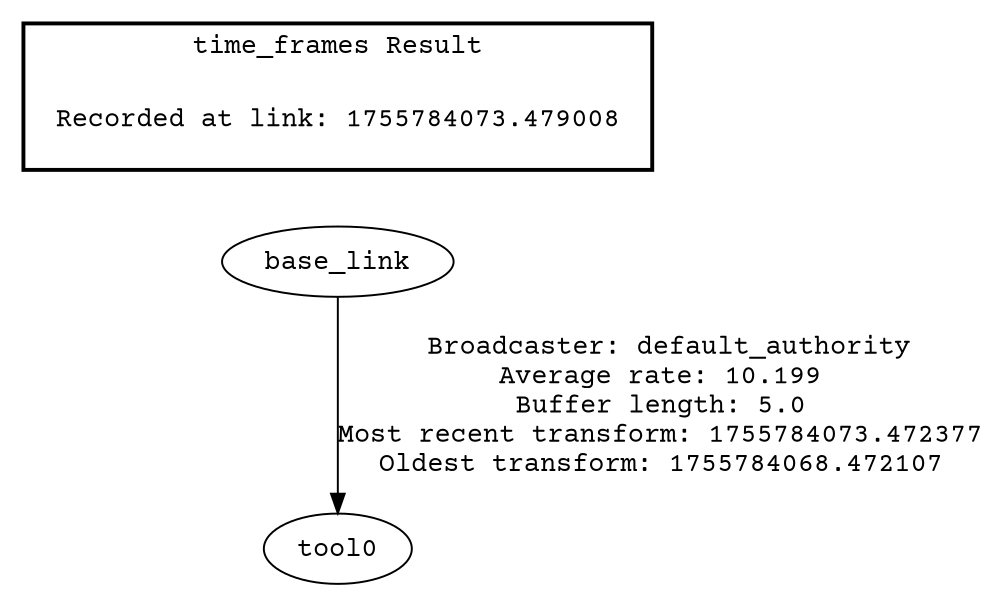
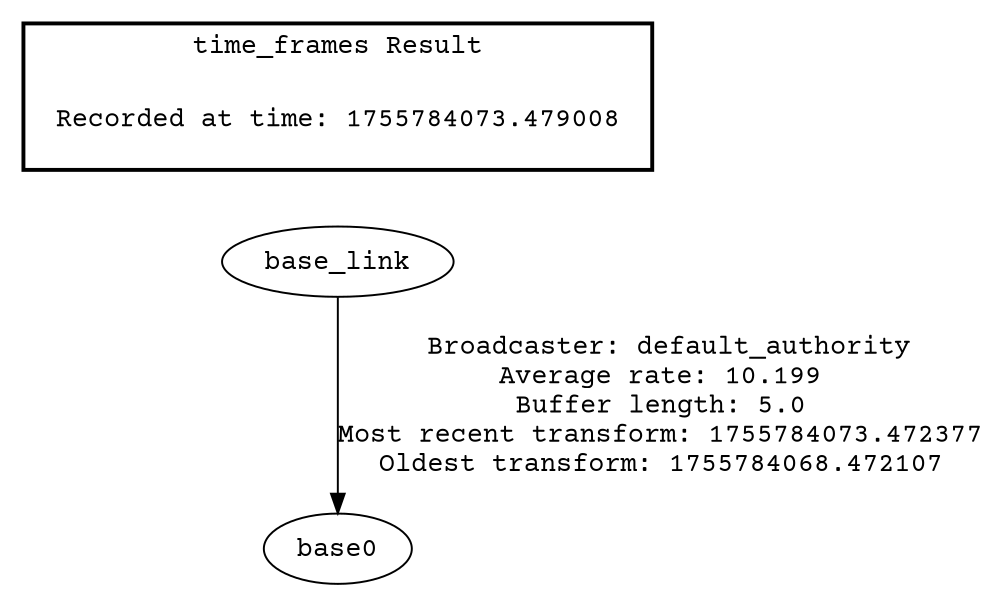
node "Recorded at link: 1755784073.479008": label "Recorded at link: 1755784073.479008" -> "Recorded at time: 1755784073.479008"
node "tool0": label "tool0" -> "base0"
